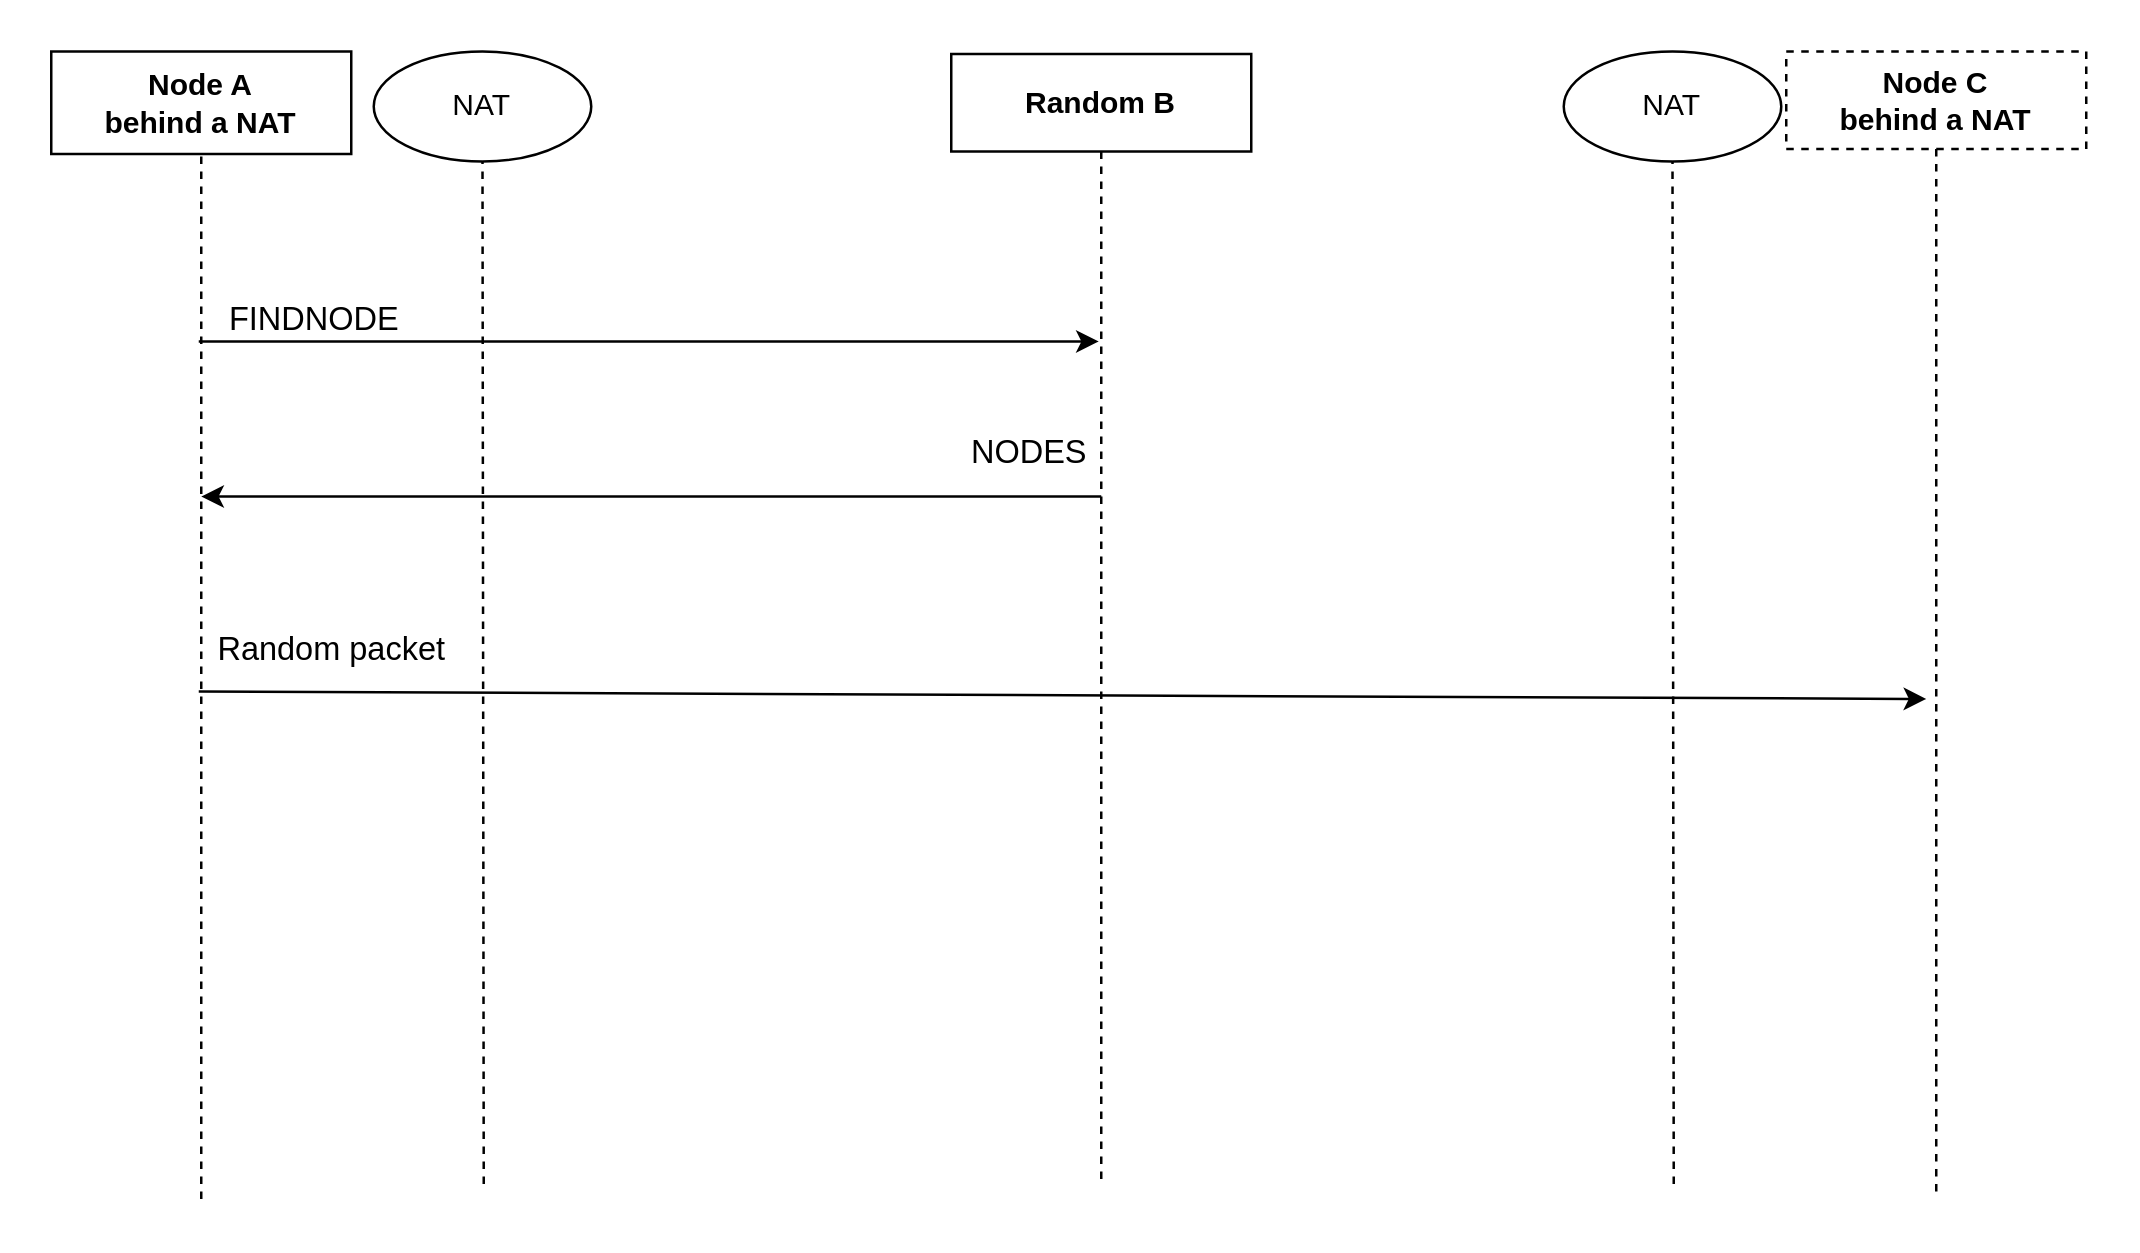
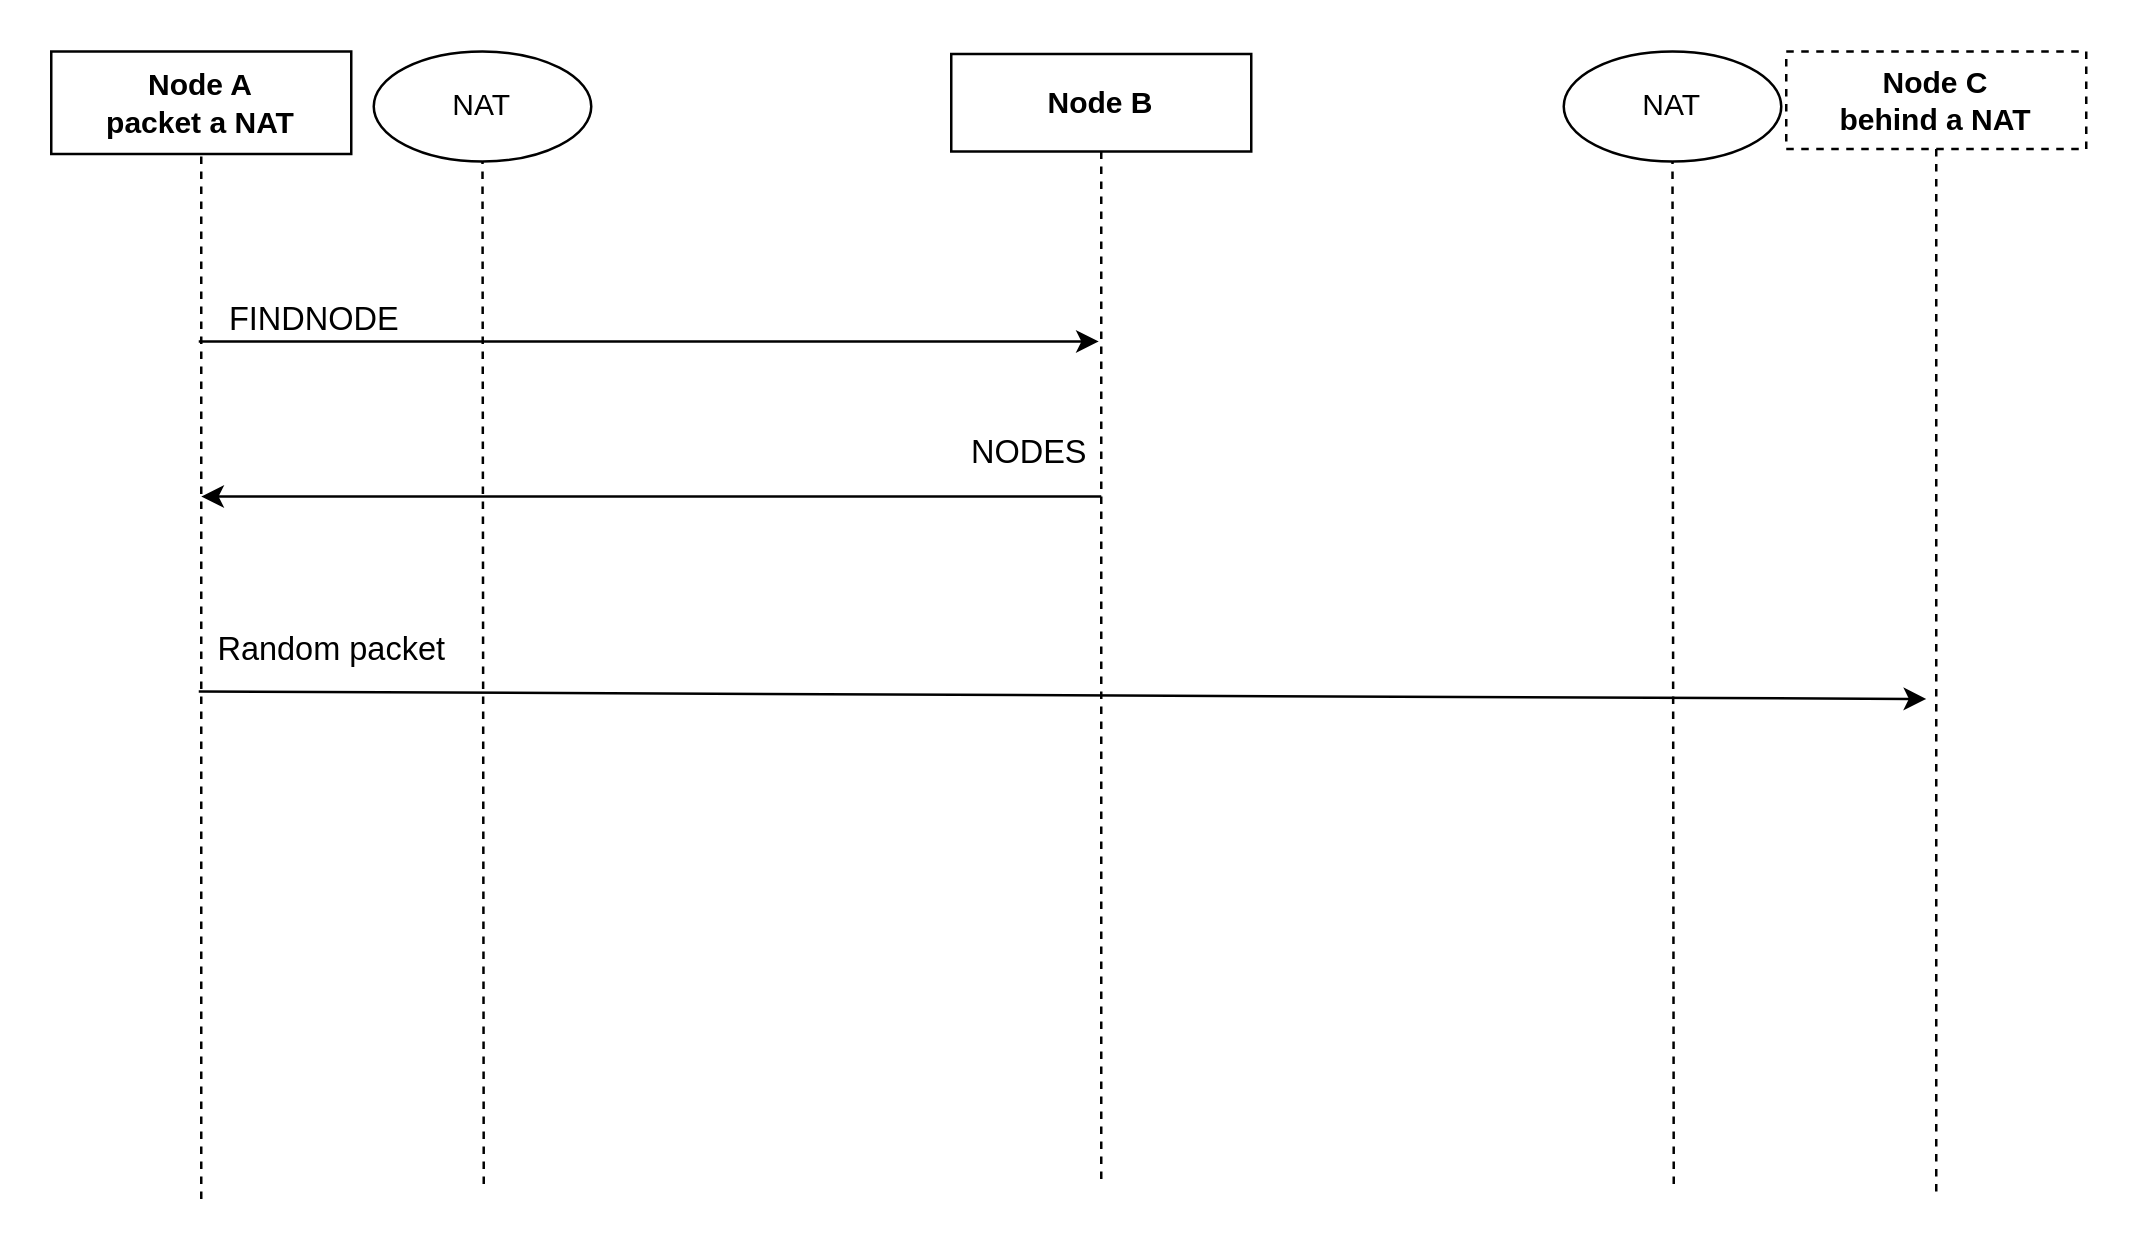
node "Node A behind a NAT": label "Node A behind a NAT" -> "Node A packet a NAT"
node "Random B": label "Random B" -> "Node B"
